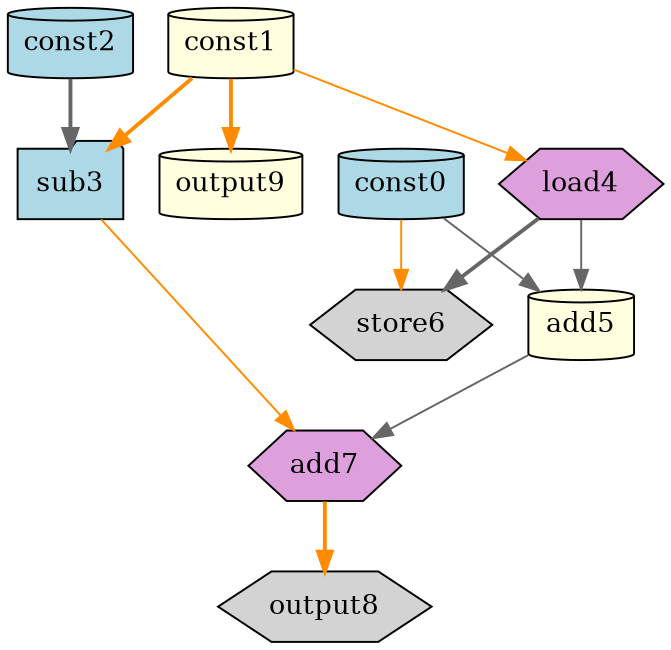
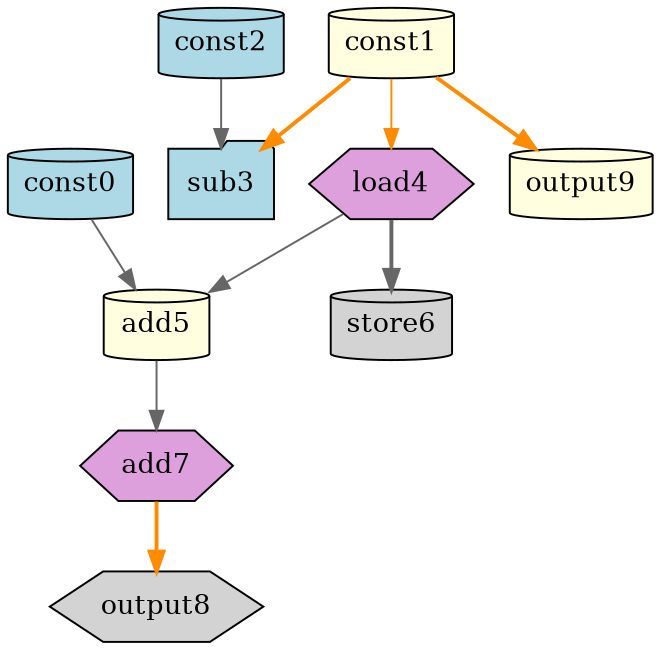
edge "const2" -> "sub3": style bold -> solid
edge "const0" -> "store6": removed
edge "sub3" -> "add7": removed
node "store6": shape hexagon -> cylinder
